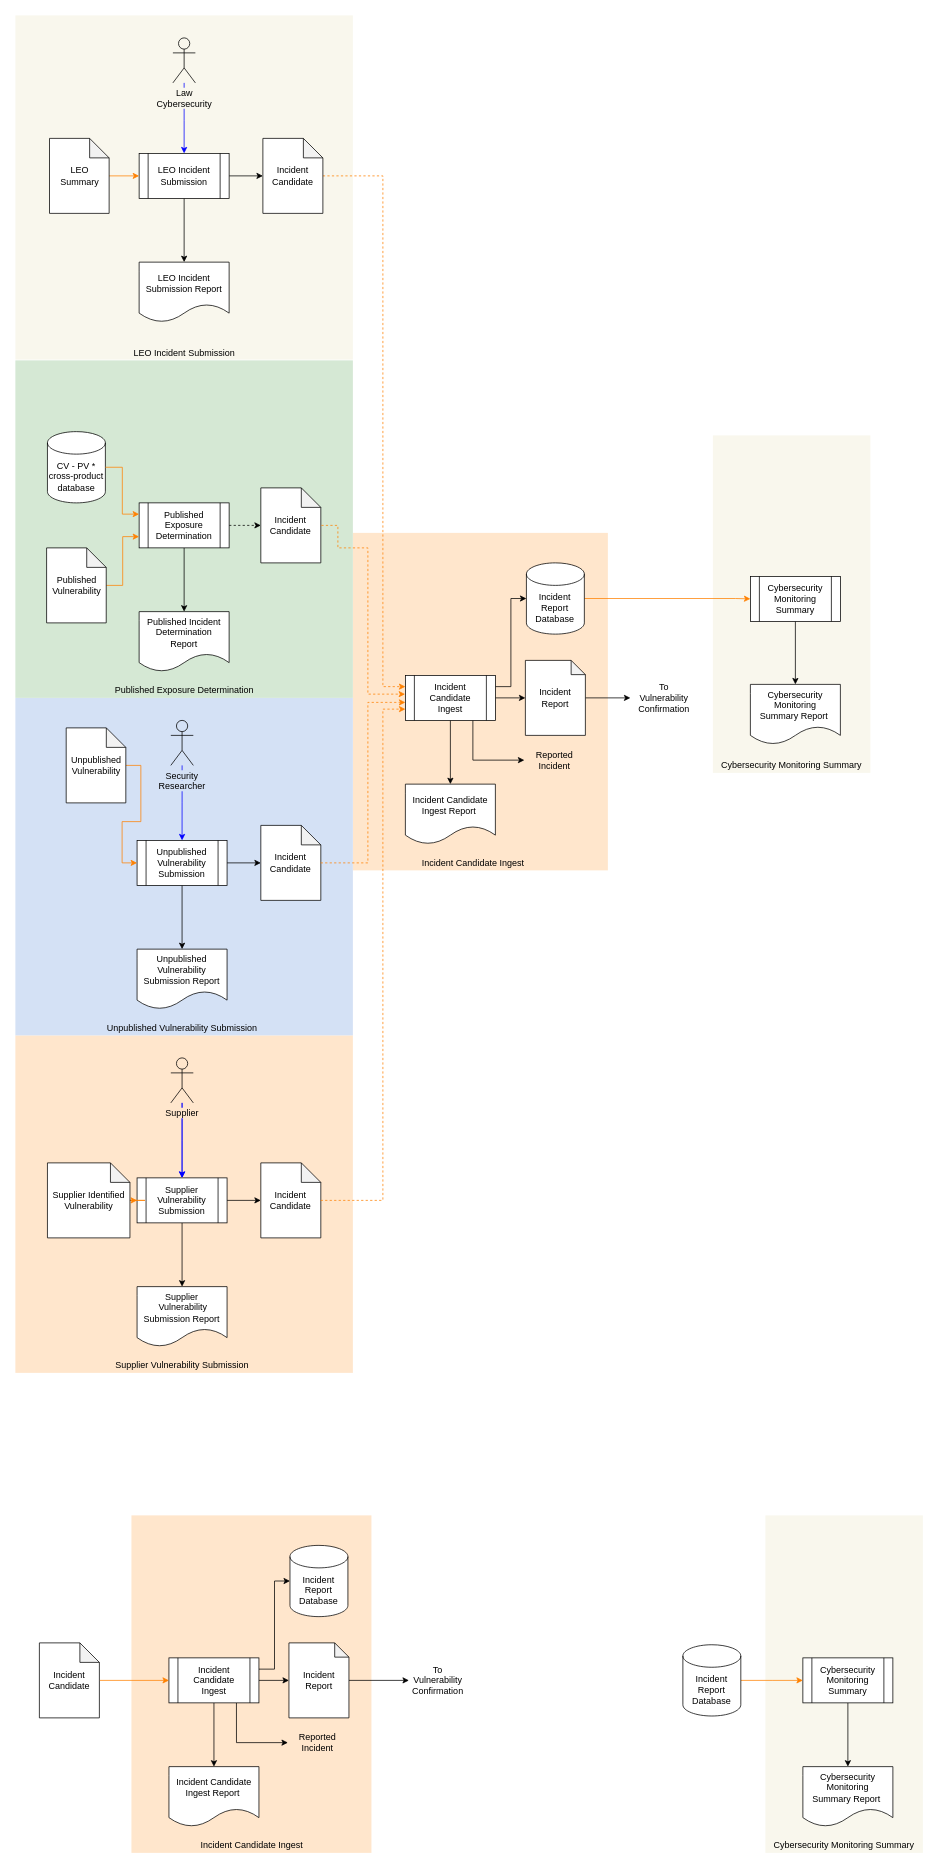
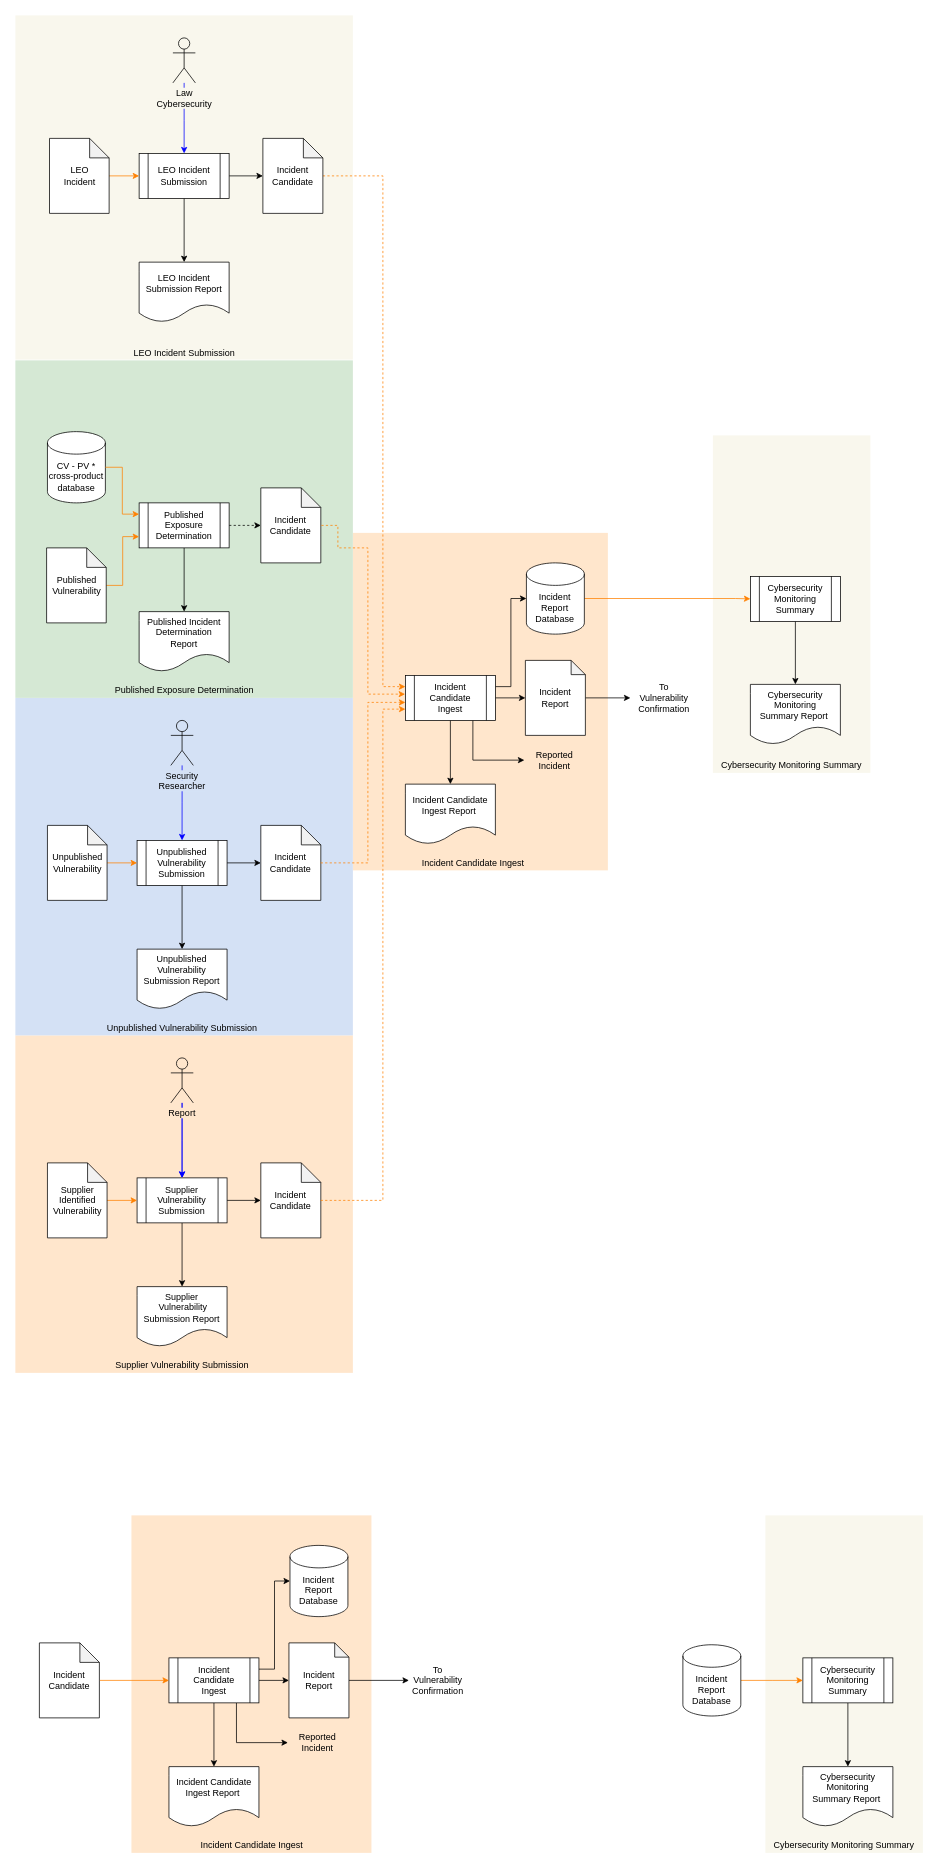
node "LEO Summary": label "LEO Summary" -> "LEO Incident"
node "Unpublished Vulnerability": moved (96, 765) -> (77, 863)
node "Supplier": label "Supplier" -> "Report"
node "Supplier Identified Vulnerability": size 83x75 -> 60x75
